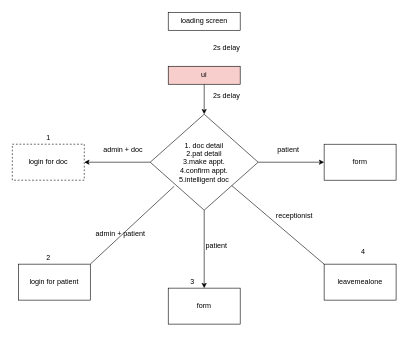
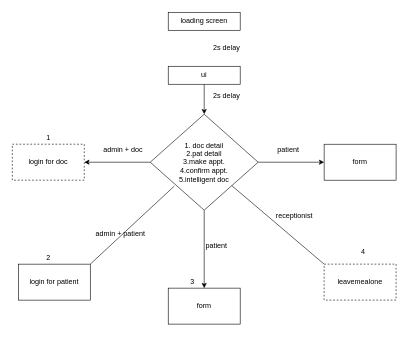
node "ui": fillcolor #f8cecc -> #ffffff
node "leavemealone": style solid -> dashed
